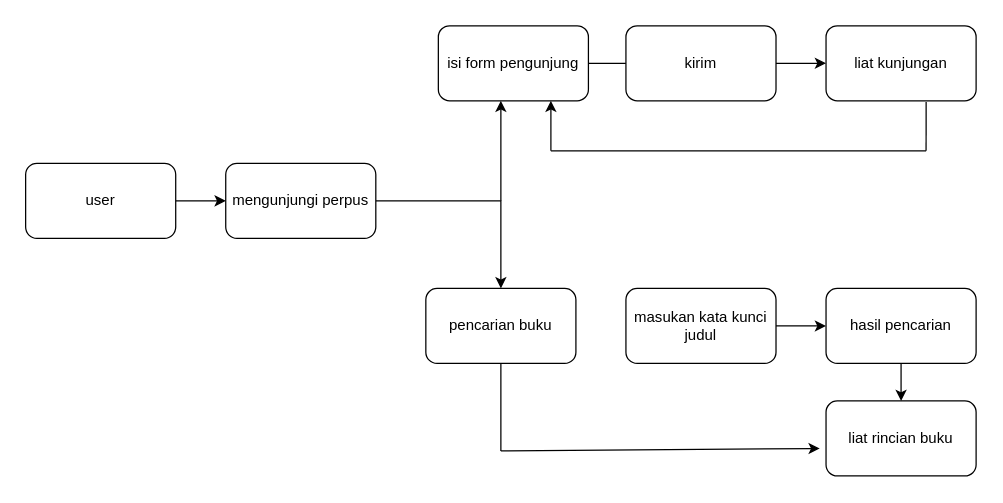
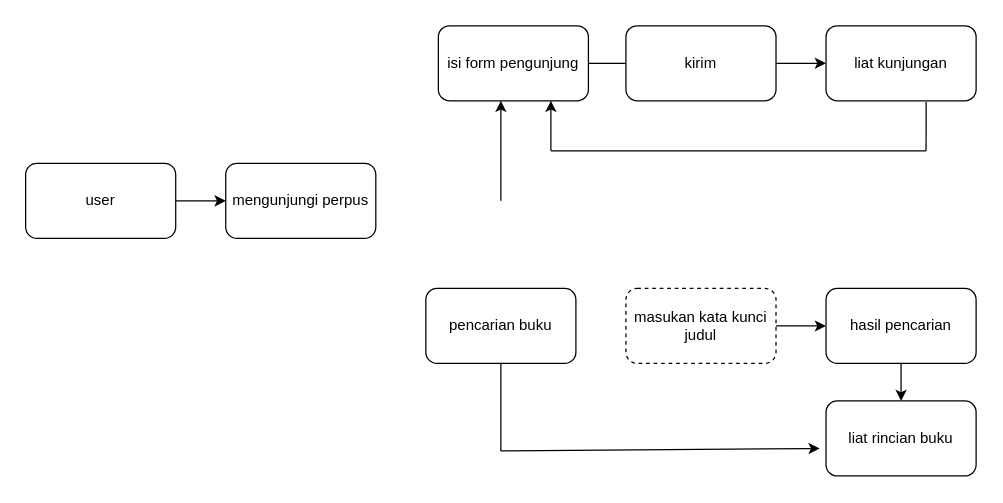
edge "mengunjungi perpus" -> "pencarian buku": removed
node "masukan kata kunci judul": style solid -> dashed
